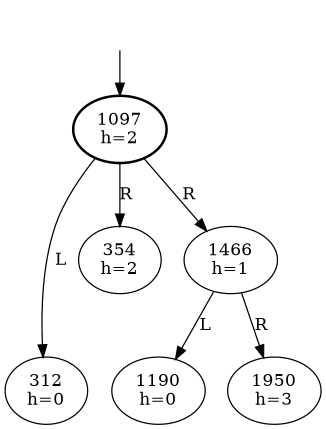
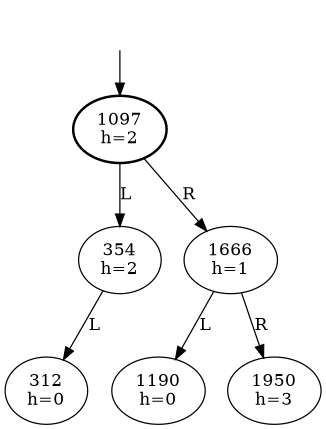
edge "1097 h=2" -> "354 h=2": label "R" -> "L"
edge "1097 h=2" -> "312 h=0": now "354 h=2" -> "312 h=0"
node "1466 h=1": label "1466 h=1" -> "1666 h=1"
